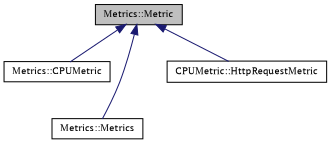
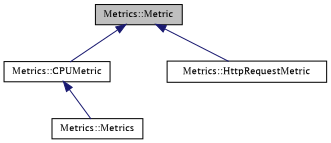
node "CPUMetric::HttpRequestMetric": label "CPUMetric::HttpRequestMetric" -> "Metrics::HttpRequestMetric"
edge "Metrics::Metrics" -> "Metrics::Metric": now "Metrics::Metrics" -> "Metrics::CPUMetric"
